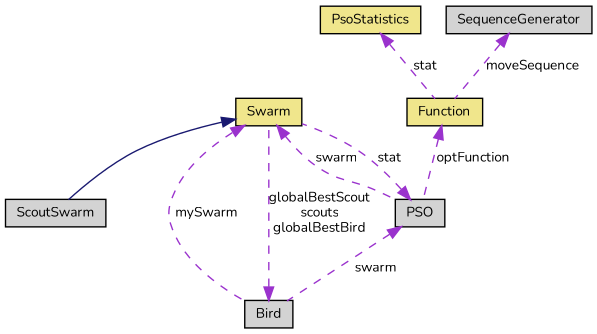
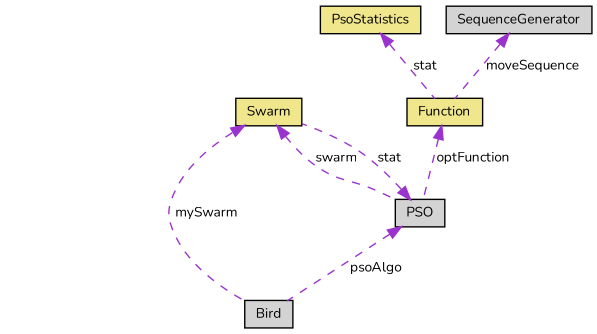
edge "Swarm" -> "Bird": removed, label "globalBestScout scouts globalBestBird"
node "ScoutSwarm": removed
edge "Bird" -> "PSO": label "swarm" -> "psoAlgo"
